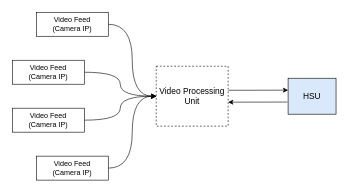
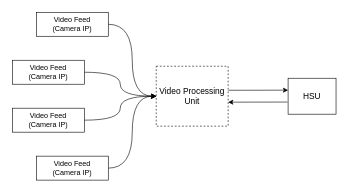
node "HSU": fillcolor #dae8fc -> #ffffff
